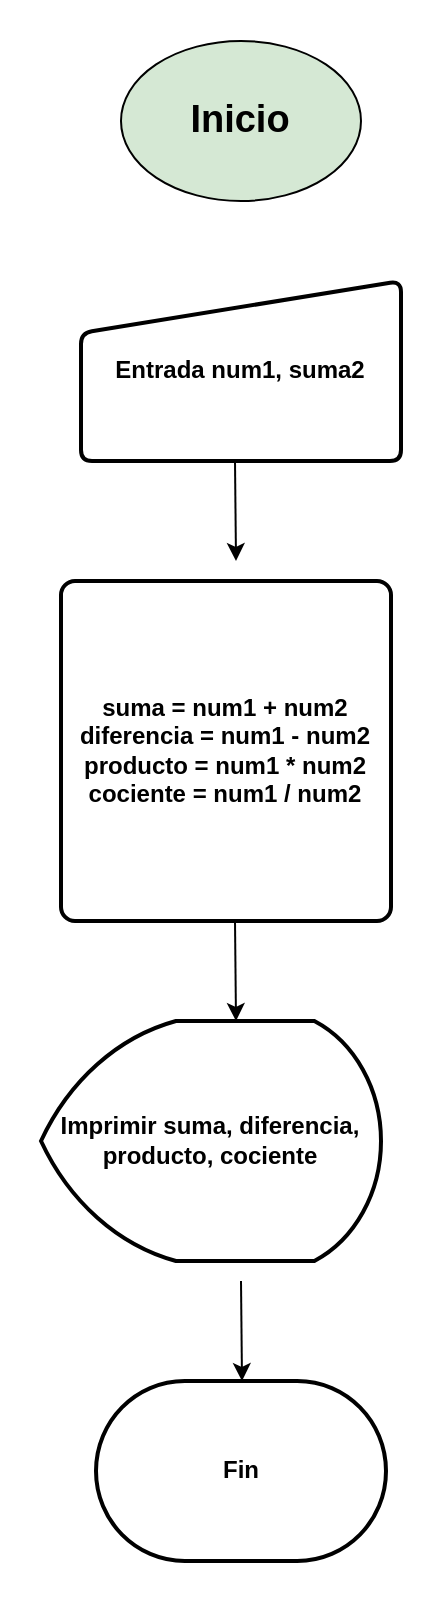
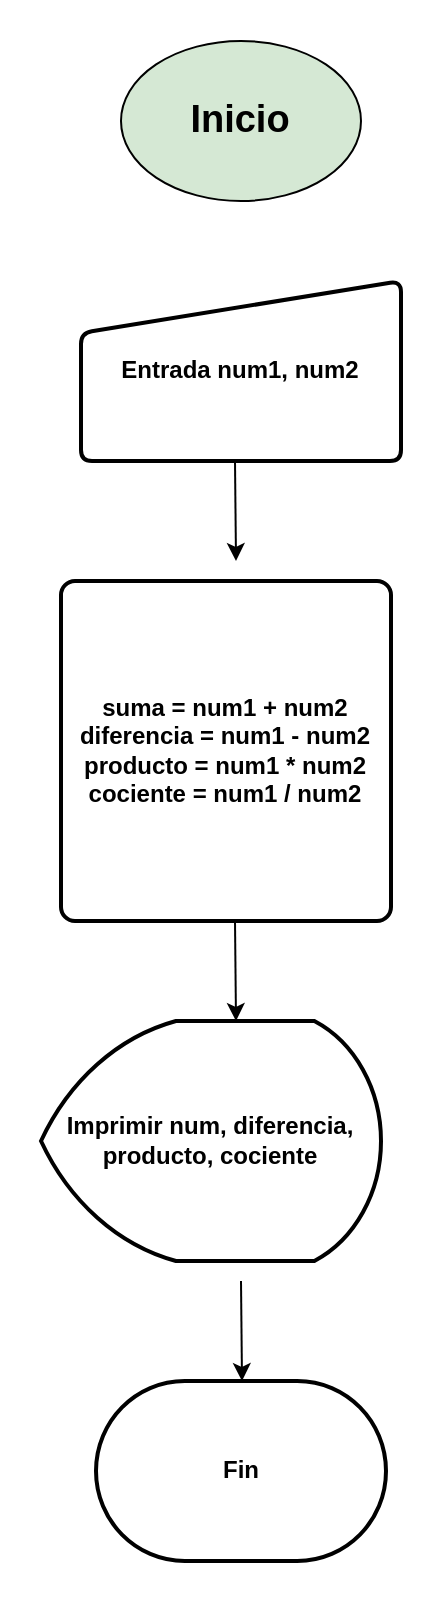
node "Entrada num1, suma2": label "Entrada num1, suma2" -> "Entrada num1, num2"
node "Imprimir suma, diferencia, producto, cociente": label "Imprimir suma, diferencia, producto, cociente" -> "Imprimir num, diferencia, producto, cociente"
